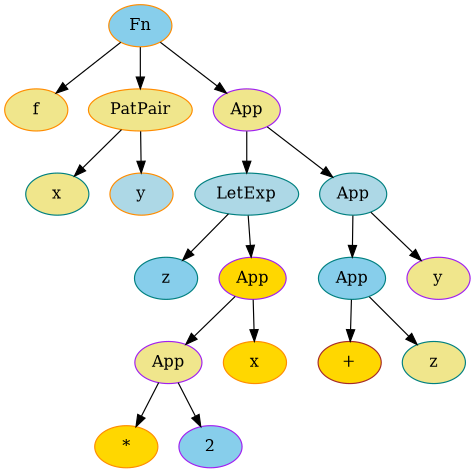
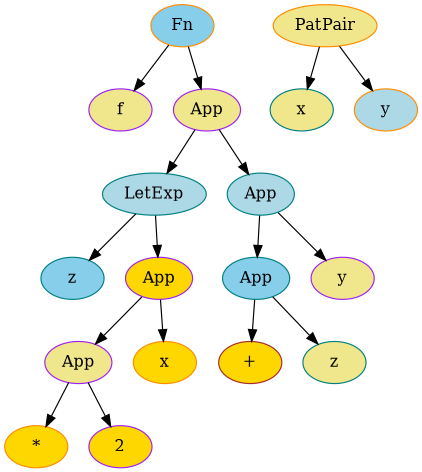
edge "Fn" -> "PatPair": removed
node "f": color darkorange -> purple
node "2": fillcolor skyblue -> gold
